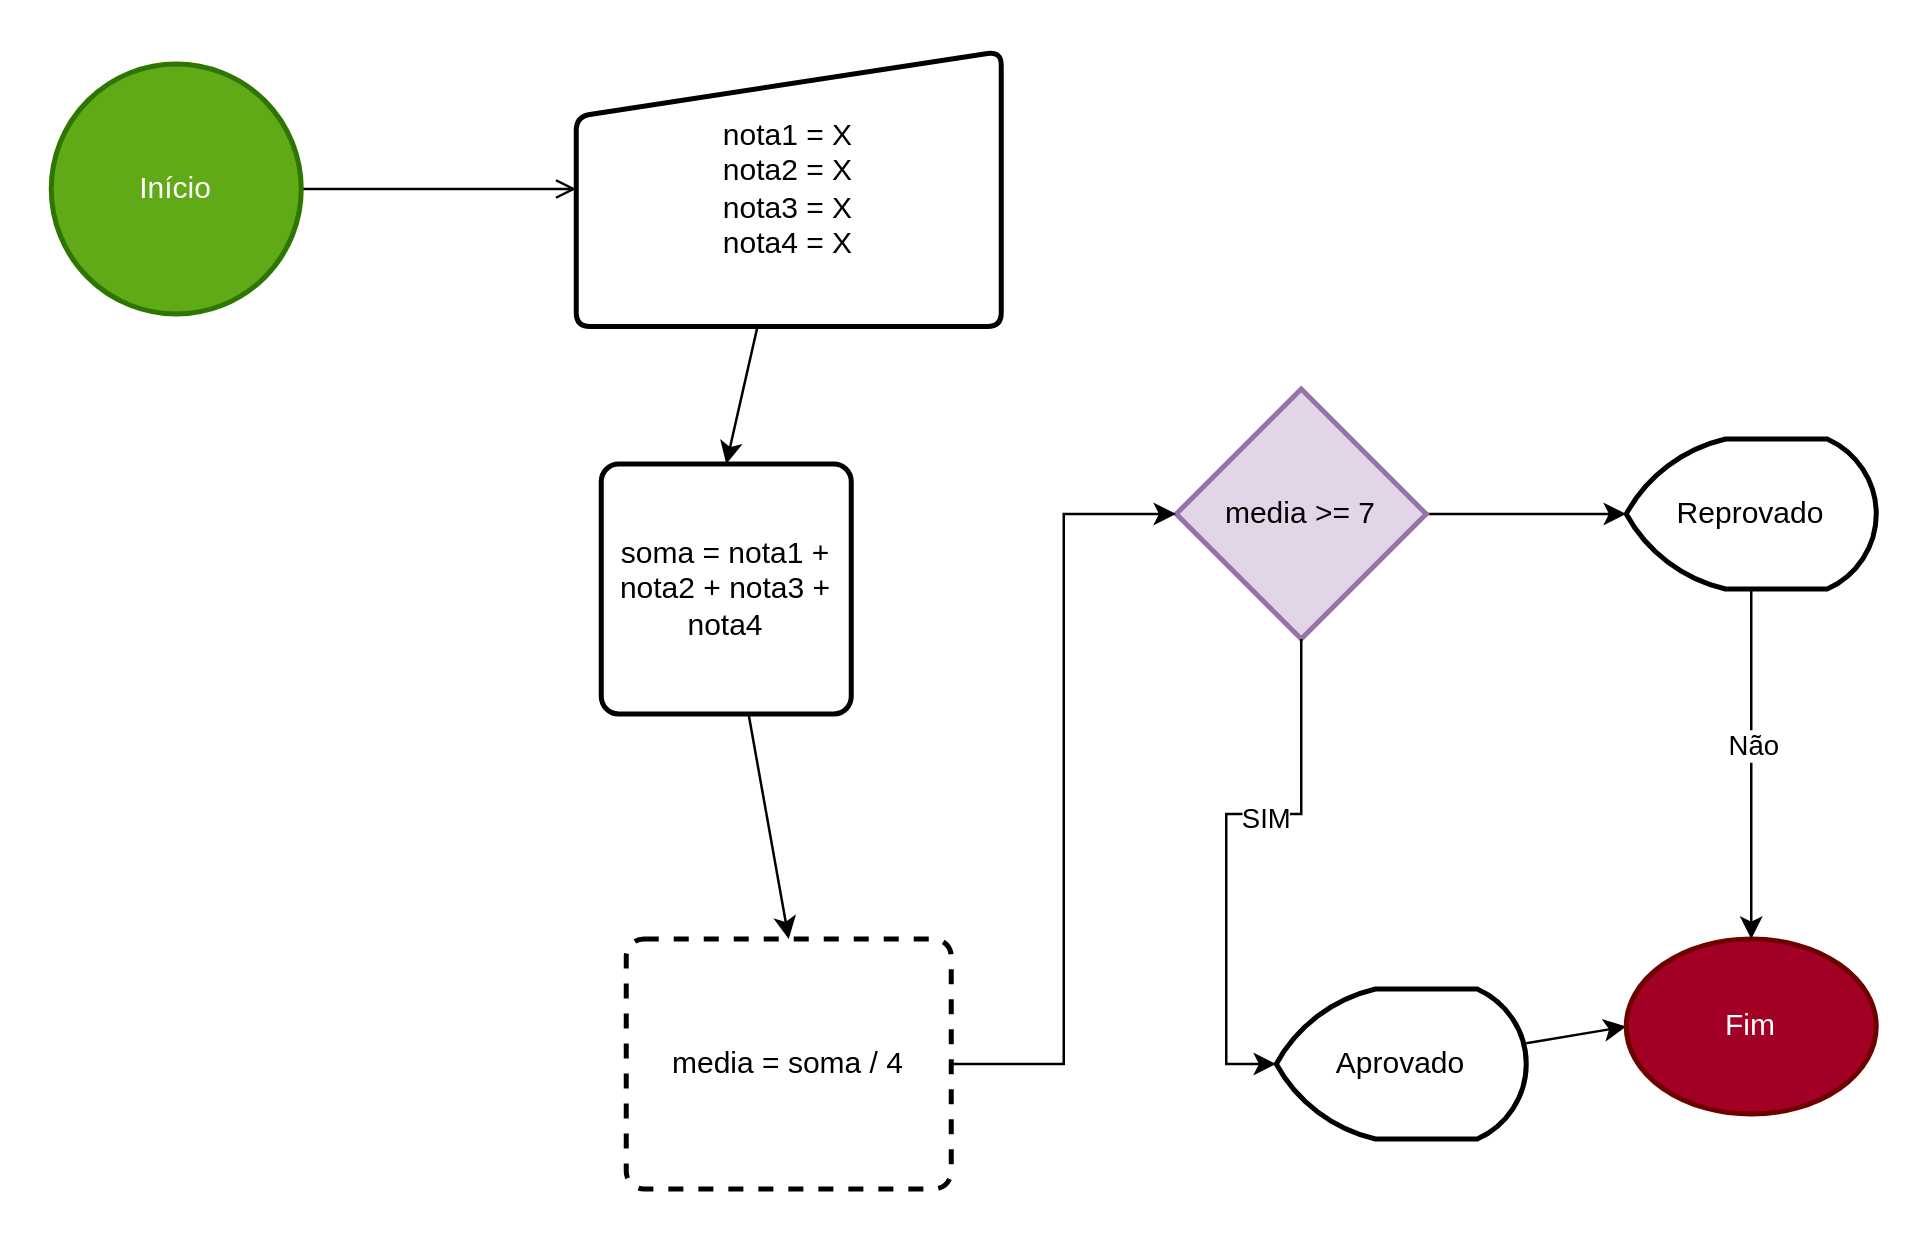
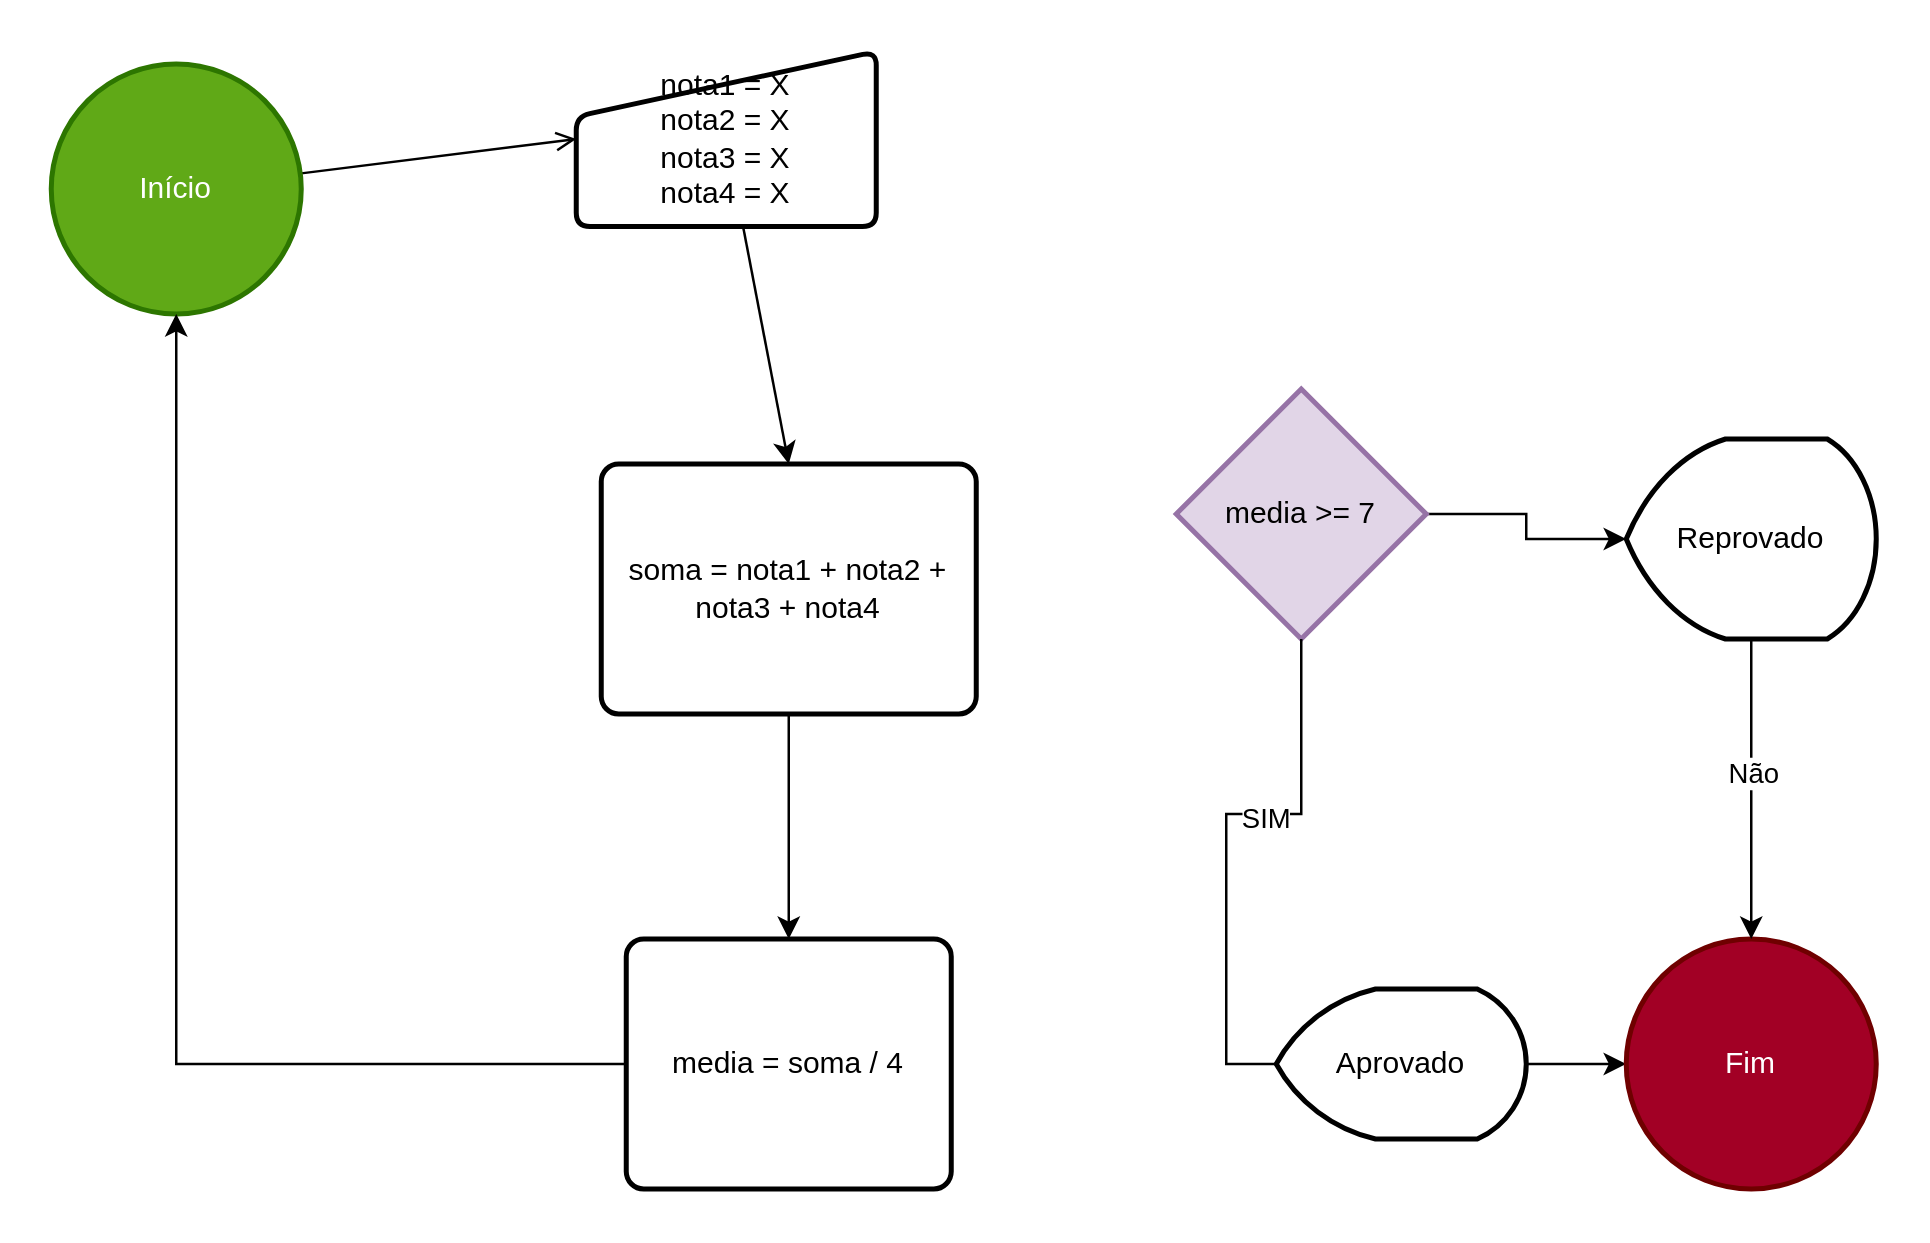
node "nota1 = X nota2 = X nota3 = X nota4 = X": size 425x275 -> 300x175
node "Reprovado": size 250x150 -> 250x200
node "soma = nota1 + nota2 + nota3 + nota4": size 250x250 -> 375x250
edge "media = soma / 4" -> "media >= 7": now "media = soma / 4" -> "Início"
node "Fim": size 250x175 -> 250x250
node "media = soma / 4": style dashed -> solid
edge "media >= 7" -> "Aprovado": arrowhead classic -> none
